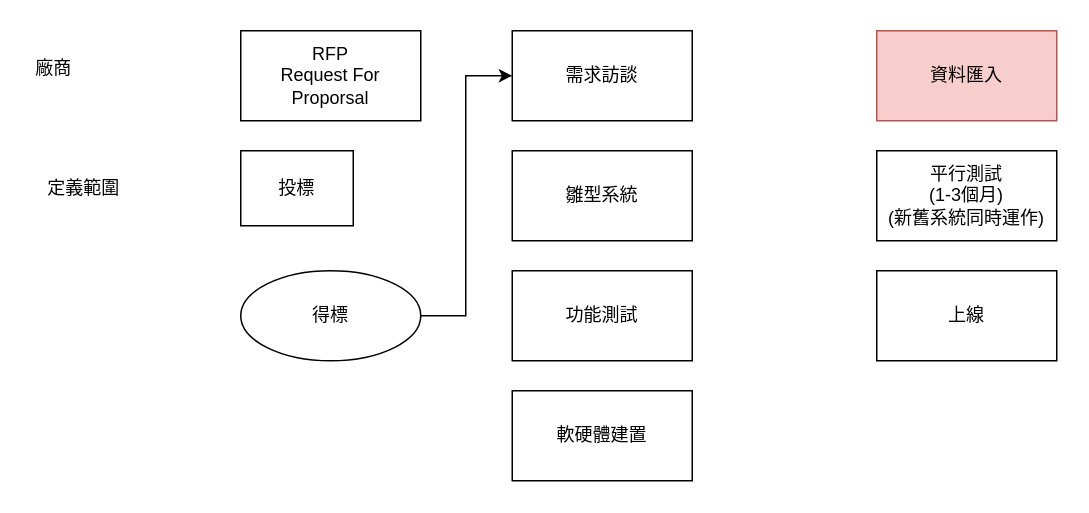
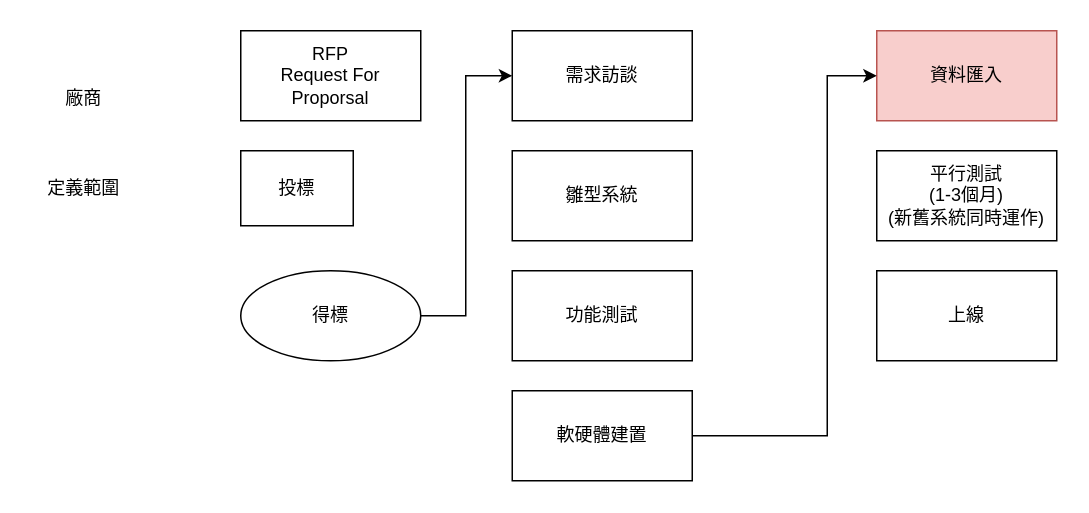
node "廠商": moved (53, 68) -> (83, 98)
edge "軟硬體建置" -> "資料匯入": added
